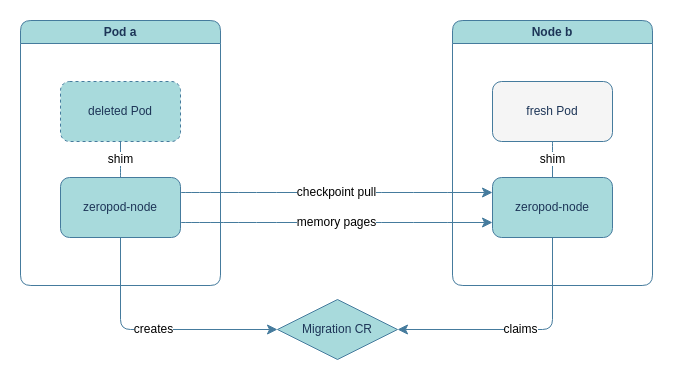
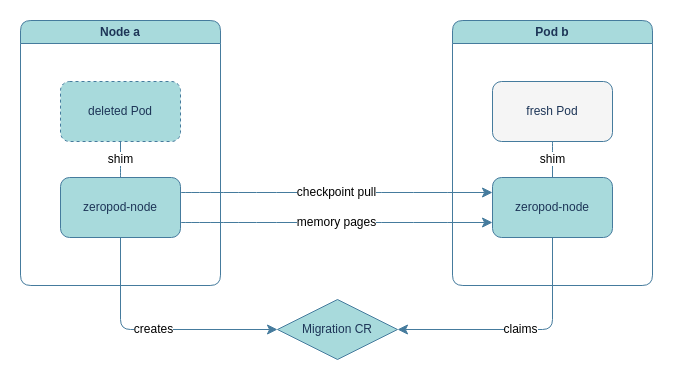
node "Pod a": label "Pod a" -> "Node a"
node "Node b": label "Node b" -> "Pod b"
